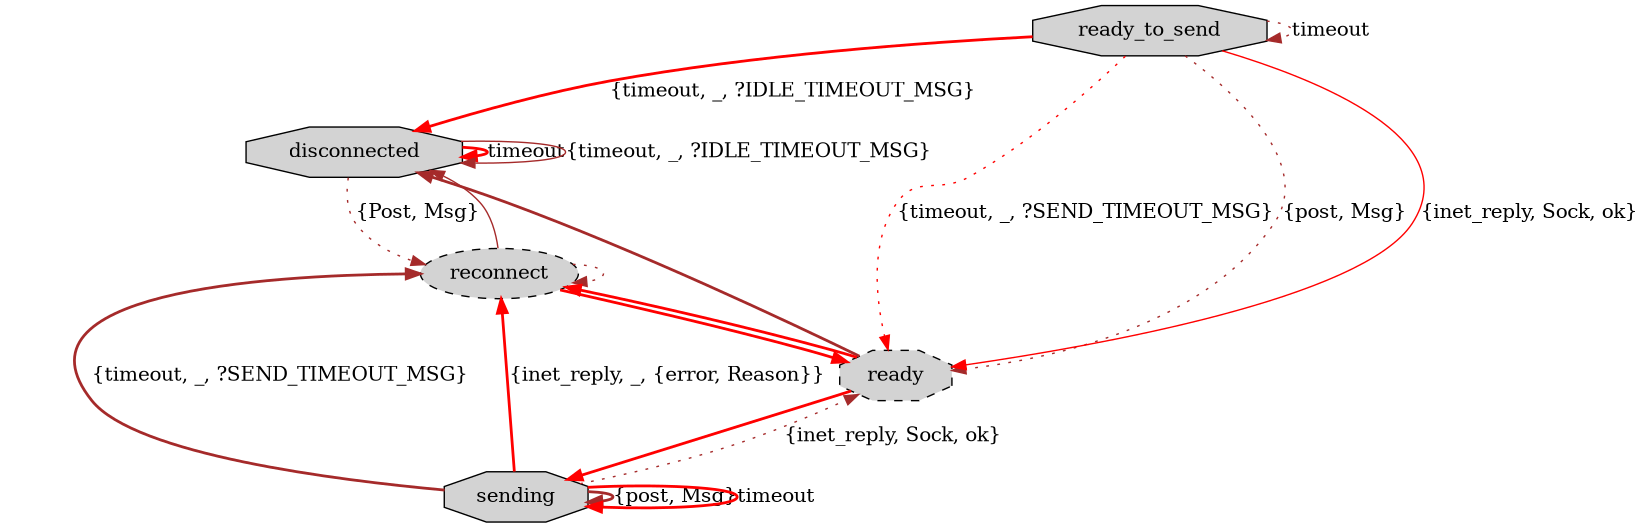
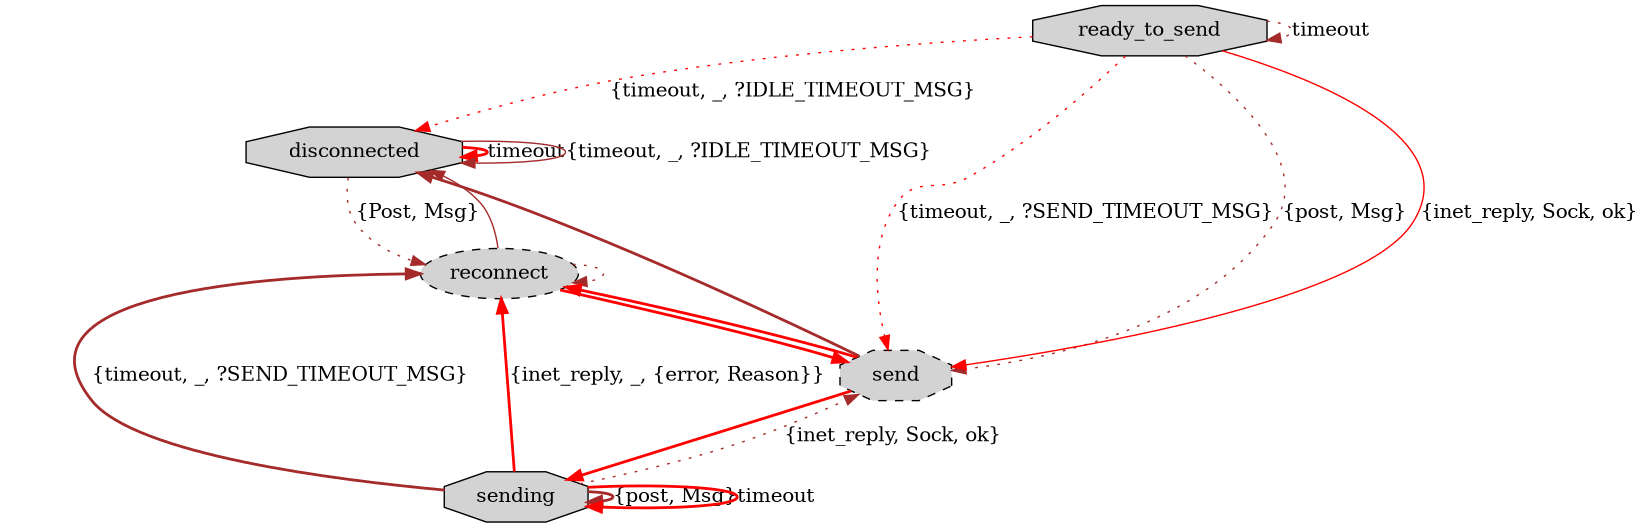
edge "ready_to_send" -> "disconnected": style bold -> dotted
node "ready": label "ready" -> "send"
